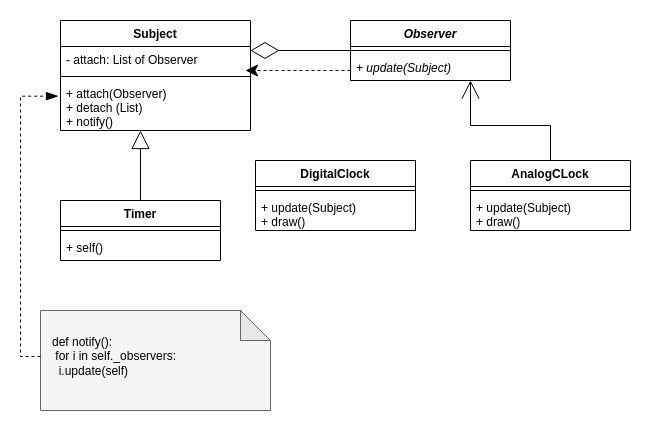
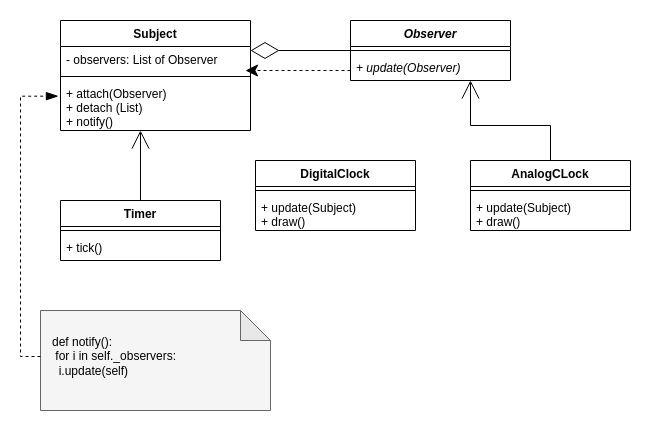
node "- attach: List of Observer": label "- attach: List of Observer" -> "- observers: List of Observer"
node "+ update(Subject)": label "+ update(Subject)" -> "+ update(Observer)"
edge "Timer" -> "+ attach(Observer) + detach (List) + notify()": arrowhead block -> open
node "+ self()": label "+ self()" -> "+ tick()"
